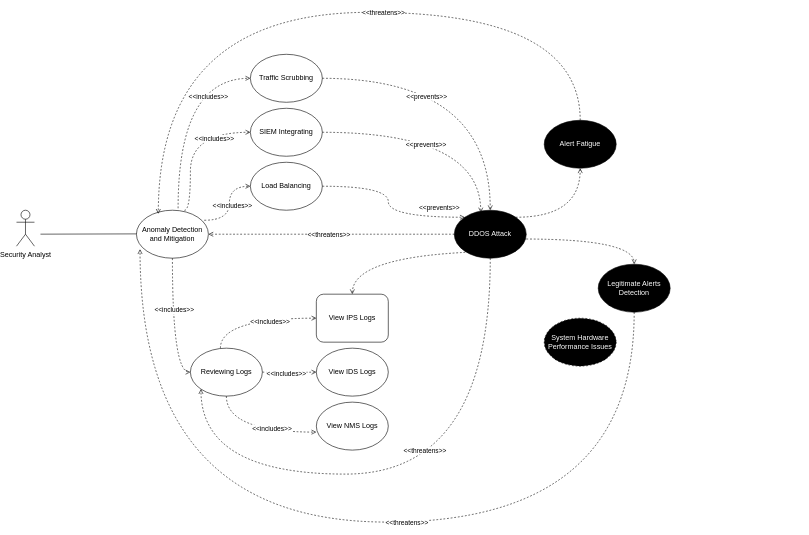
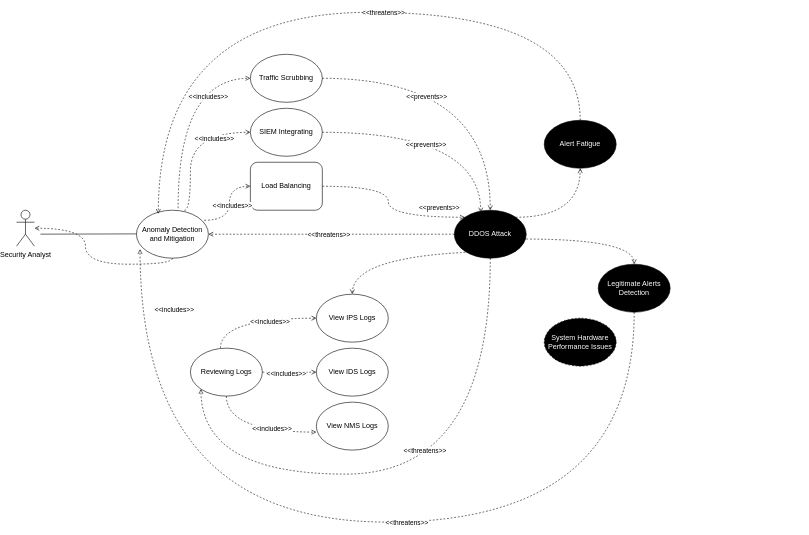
node "Load Balancing": shape ellipse -> rounded rectangle
node "View IPS Logs": shape rounded rectangle -> ellipse
edge "Anomaly Detection and Mitigation" -> "Reviewing Logs": now "Anomaly Detection and Mitigation" -> "Security Analyst"
